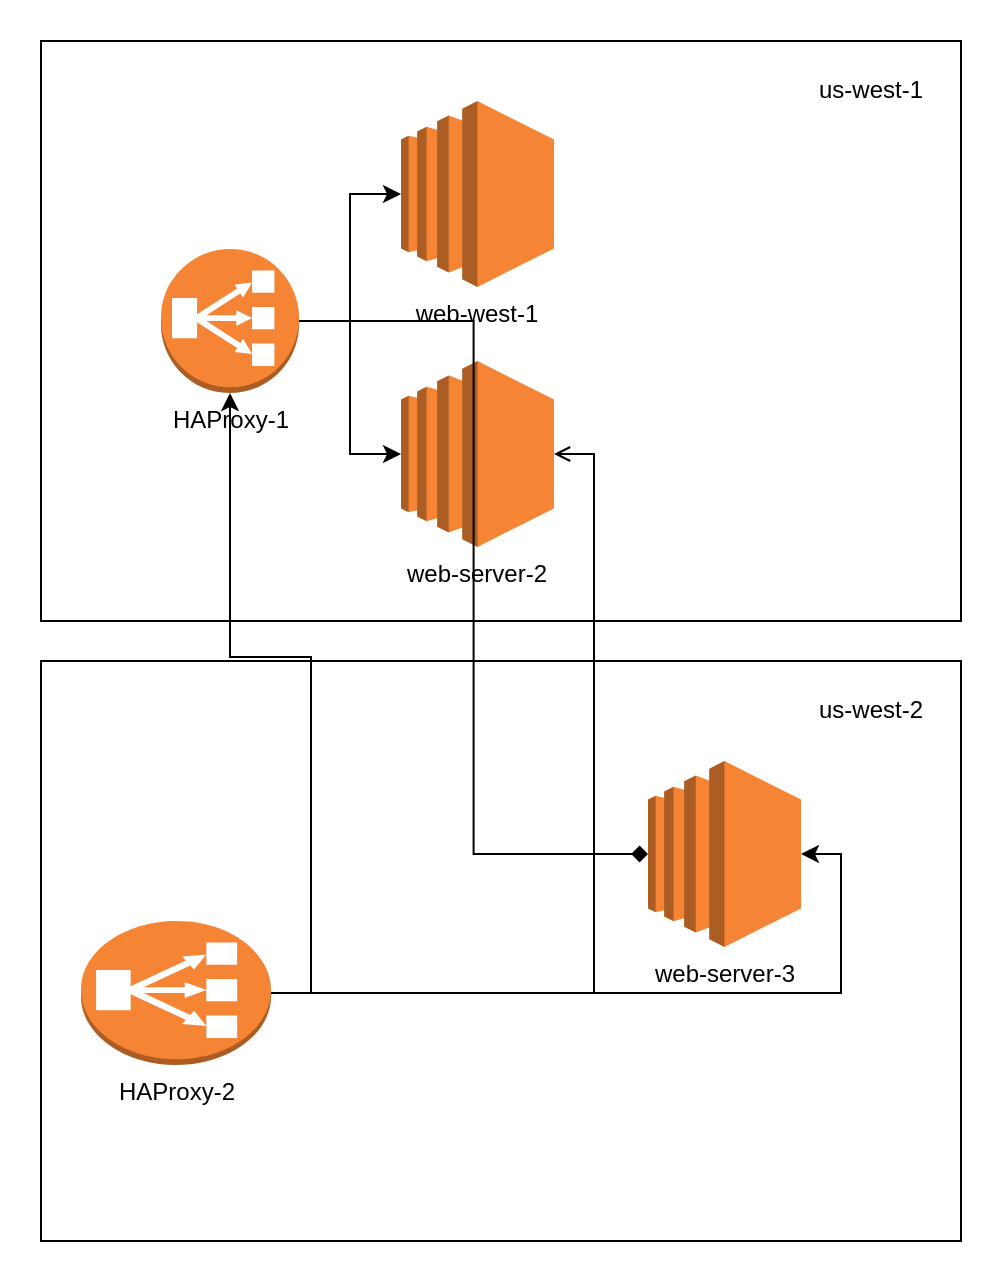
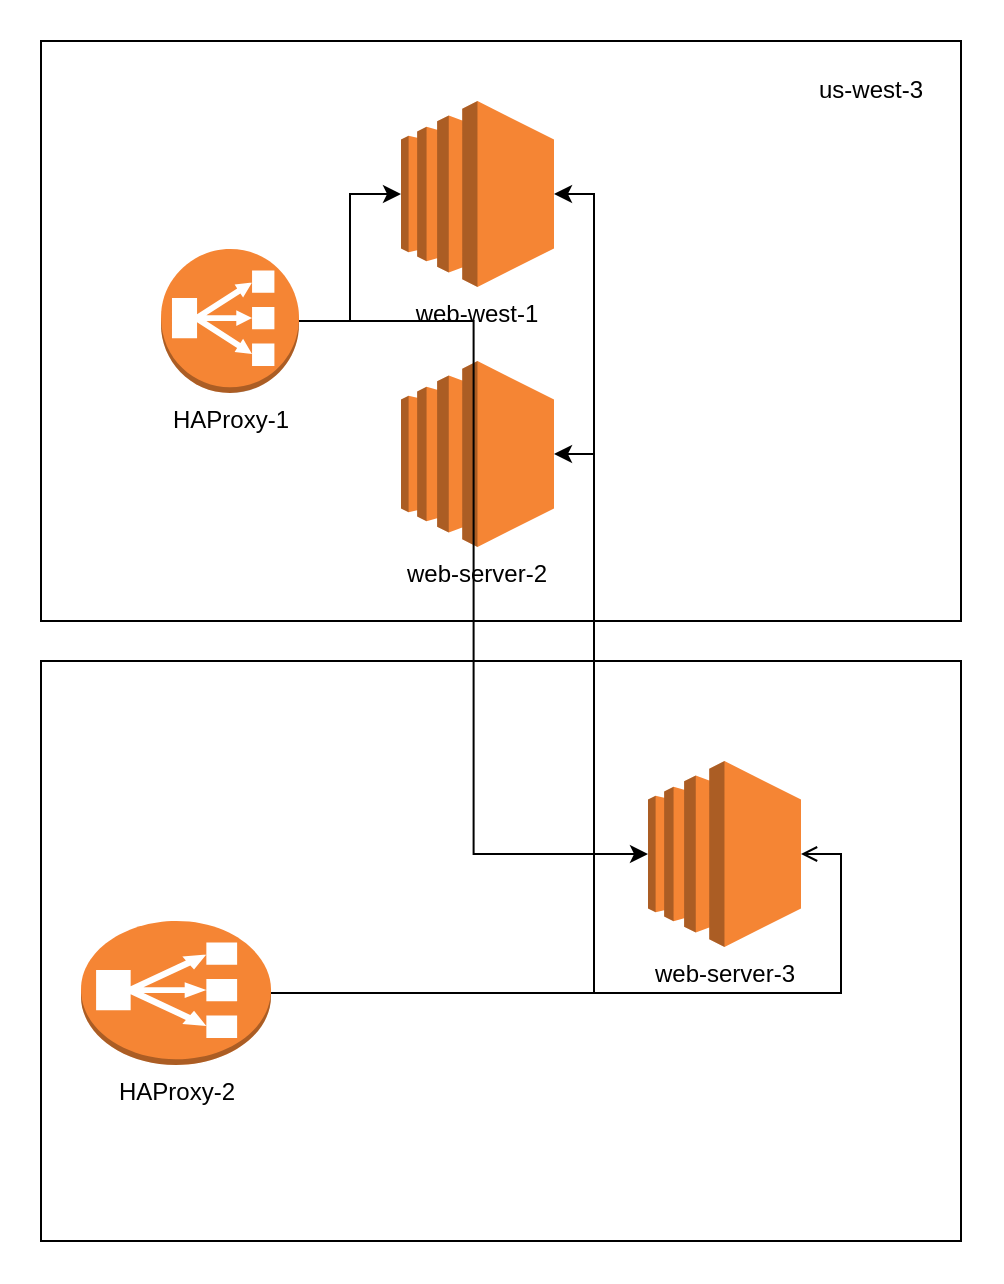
node "us-west-1": label "us-west-1" -> "us-west-3"
edge "HAProxy-1" -> "web-server-2": removed
edge "HAProxy-2" -> "web-server-2": arrowhead open -> classic
edge "HAProxy-2" -> "HAProxy-1": now "HAProxy-2" -> "web-west-1"
node "us-west-2": removed
edge "HAProxy-1" -> "web-server-3": arrowhead diamond -> classic
edge "HAProxy-2" -> "web-server-3": arrowhead classic -> open
